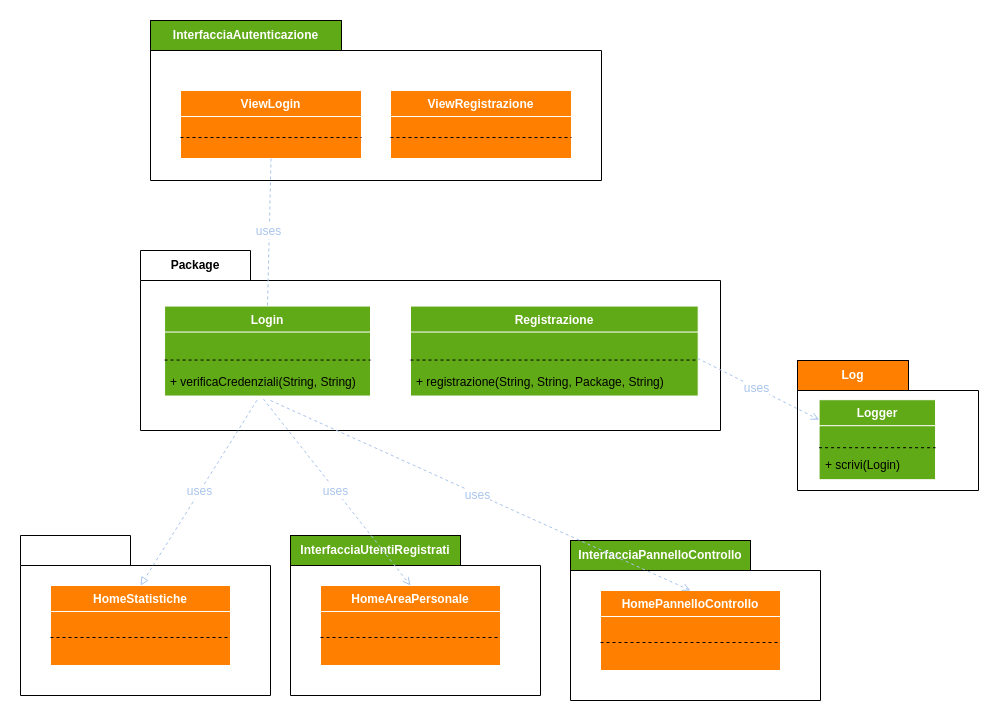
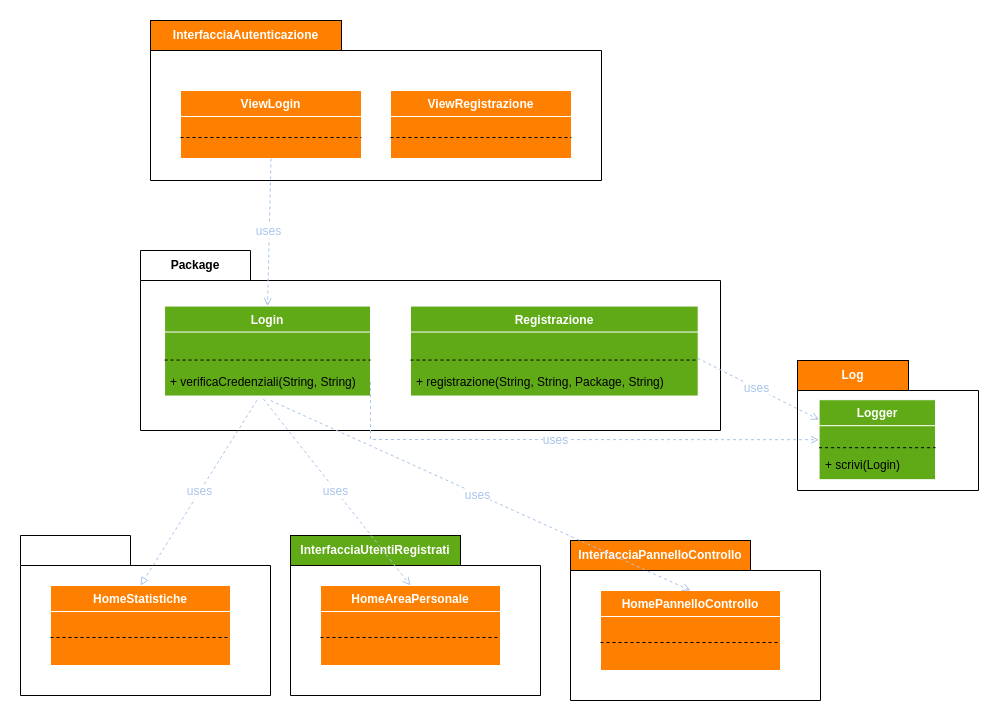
node "InterfacciaAutenticazione": fillcolor #60a917 -> #ff8000
edge "ViewLogin" -- "Login": arrowhead none -> open
edge "+ verificaCredenziali(String, String)" -> "Logger": added, label "uses"
node "InterfacciaPannelloControllo": fillcolor #60a917 -> #ff8000
